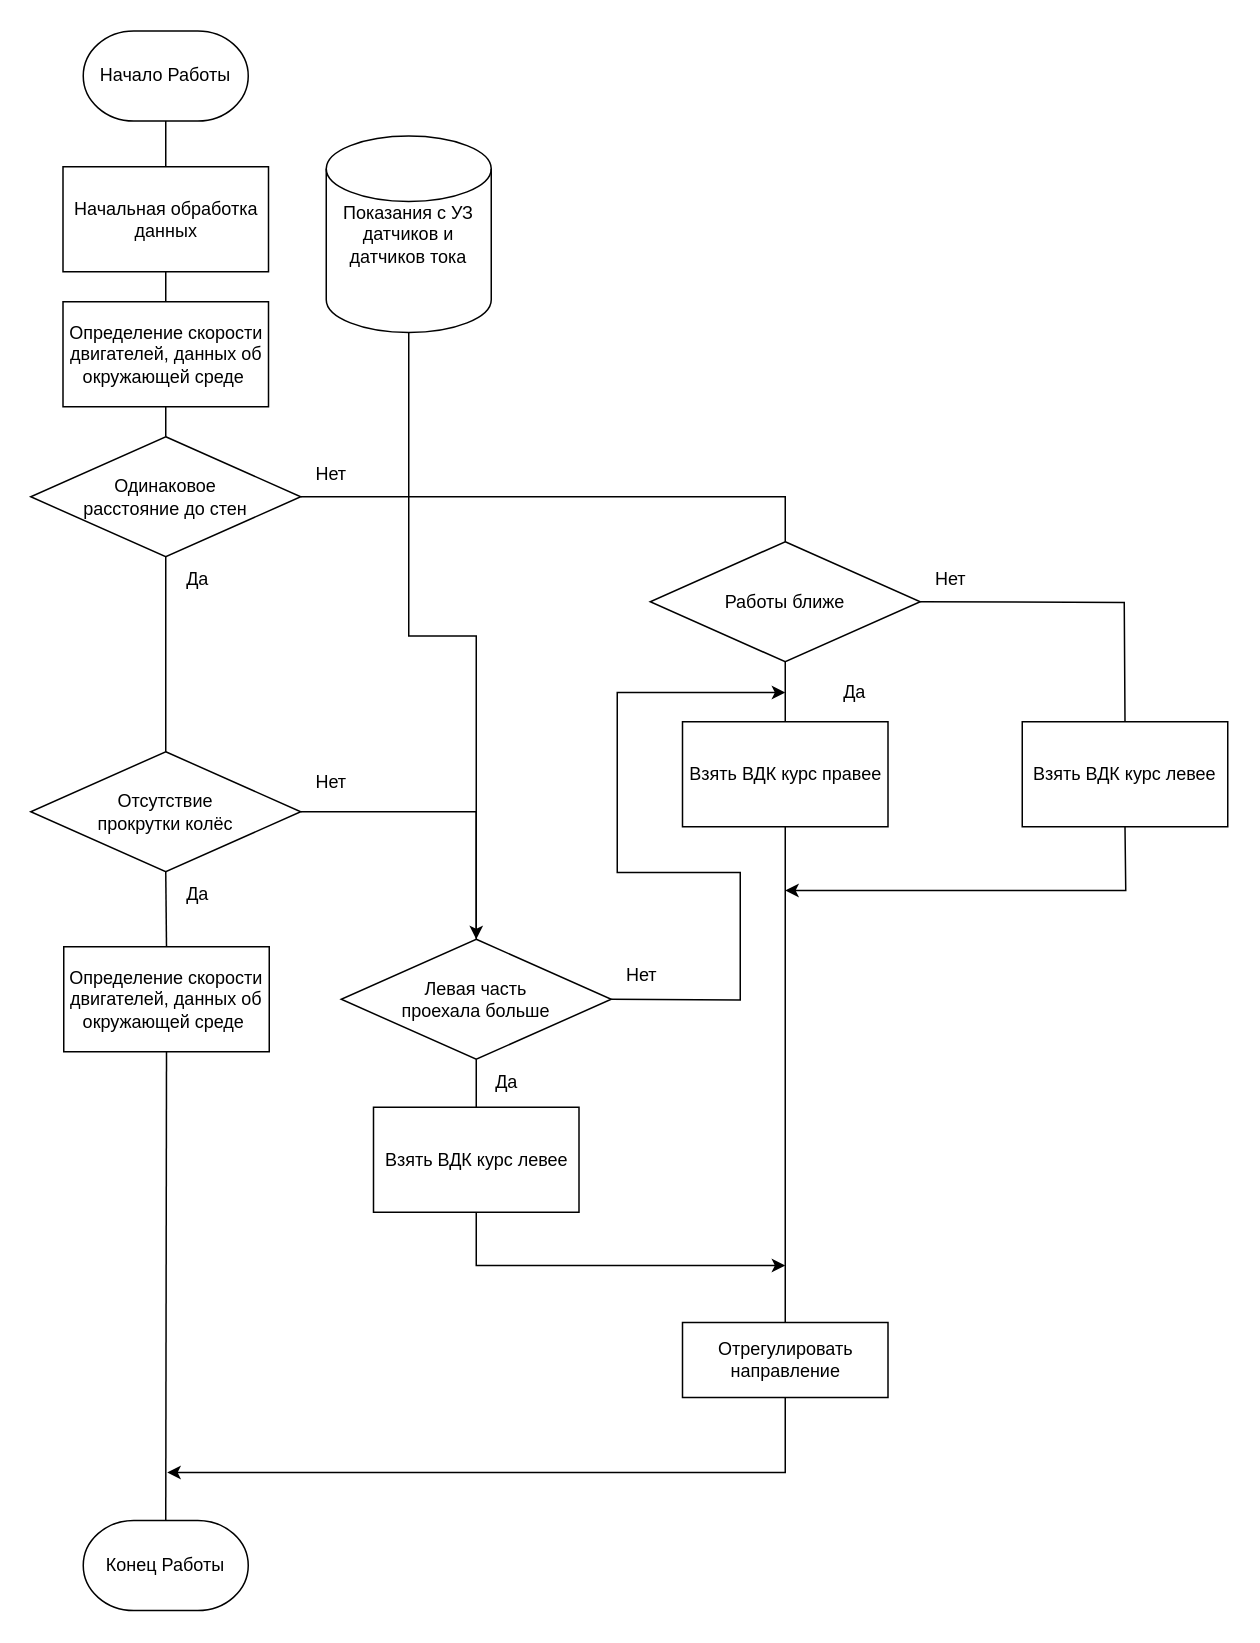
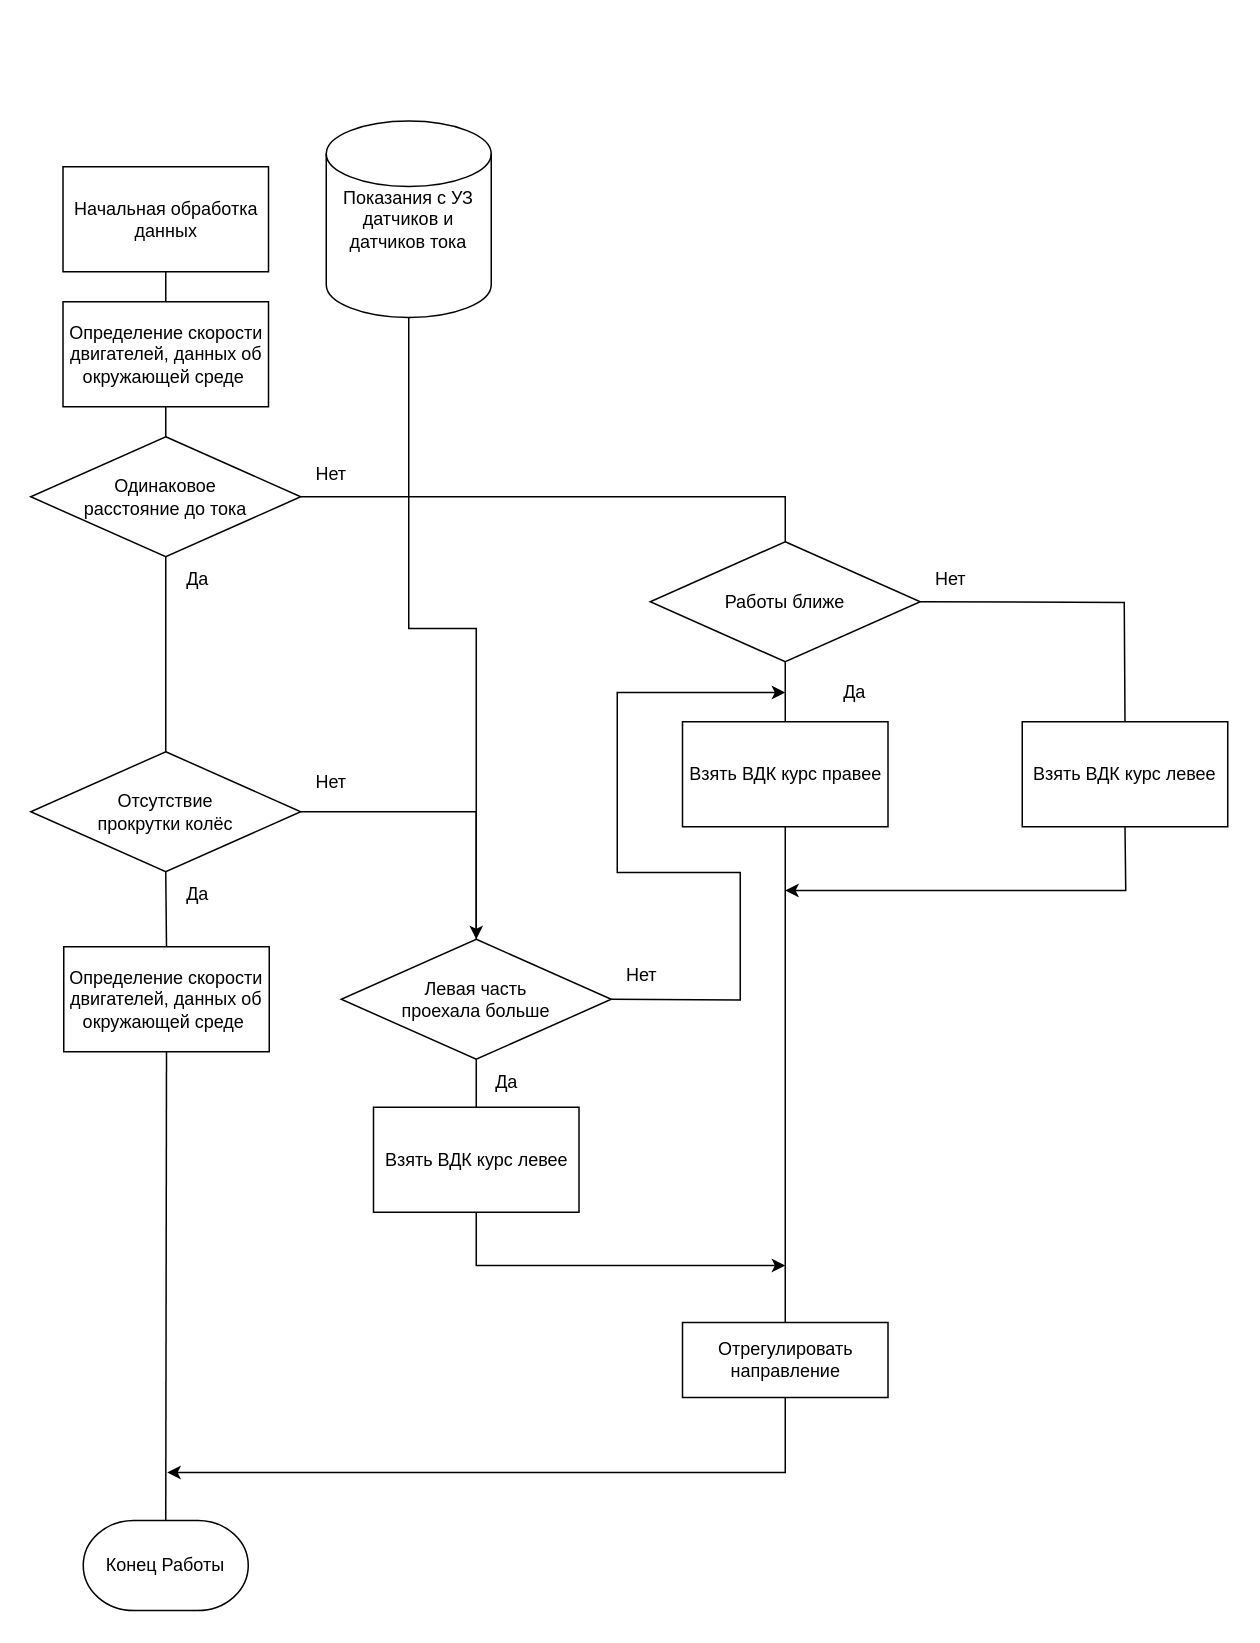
node "Начало Работы": removed
edge "Начало Работы" -- "Начальная обработка данных": removed
node "Показания с УЗ датчиков и датчиков тока": moved (409, 234) -> (409, 219)
node "Одинаковое расстояние до стен": label "Одинаковое расстояние до стен" -> "Одинаковое расстояние до тока"
